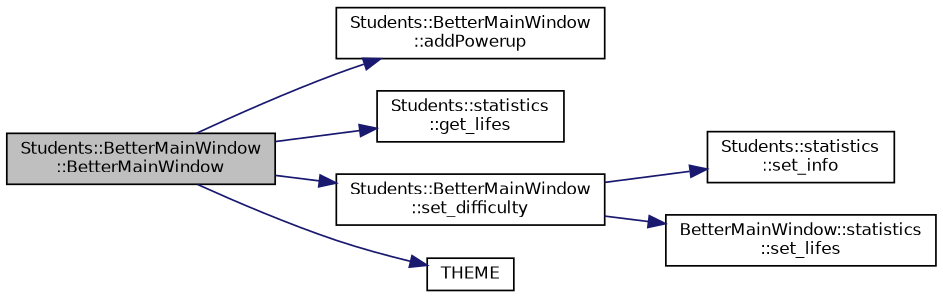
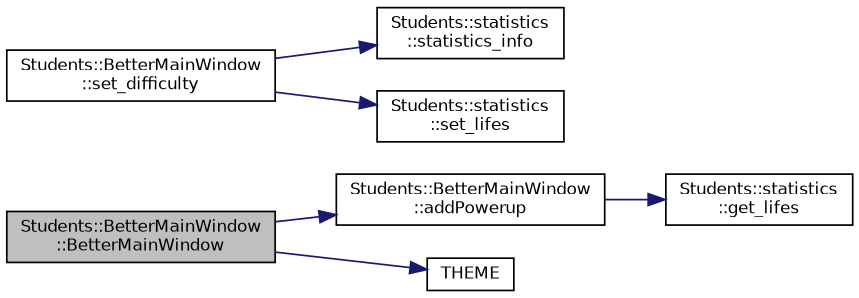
edge "Students::BetterMainWindow ::BetterMainWindow" -> "Students::statistics ::get_lifes": now "Students::BetterMainWindow ::addPowerup" -> "Students::statistics ::get_lifes"
node "Students::statistics ::set_info": label "Students::statistics ::set_info" -> "Students::statistics ::statistics_info"
edge "Students::BetterMainWindow ::BetterMainWindow" -> "Students::BetterMainWindow ::set_difficulty": removed
node "BetterMainWindow::statistics ::set_lifes": label "BetterMainWindow::statistics ::set_lifes" -> "Students::statistics ::set_lifes"
